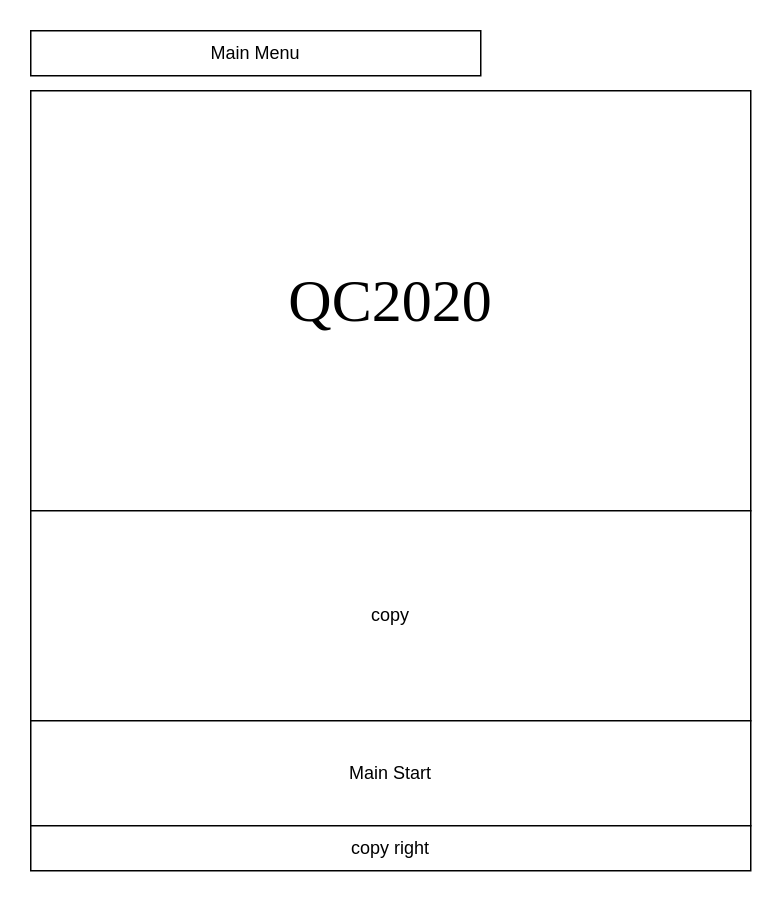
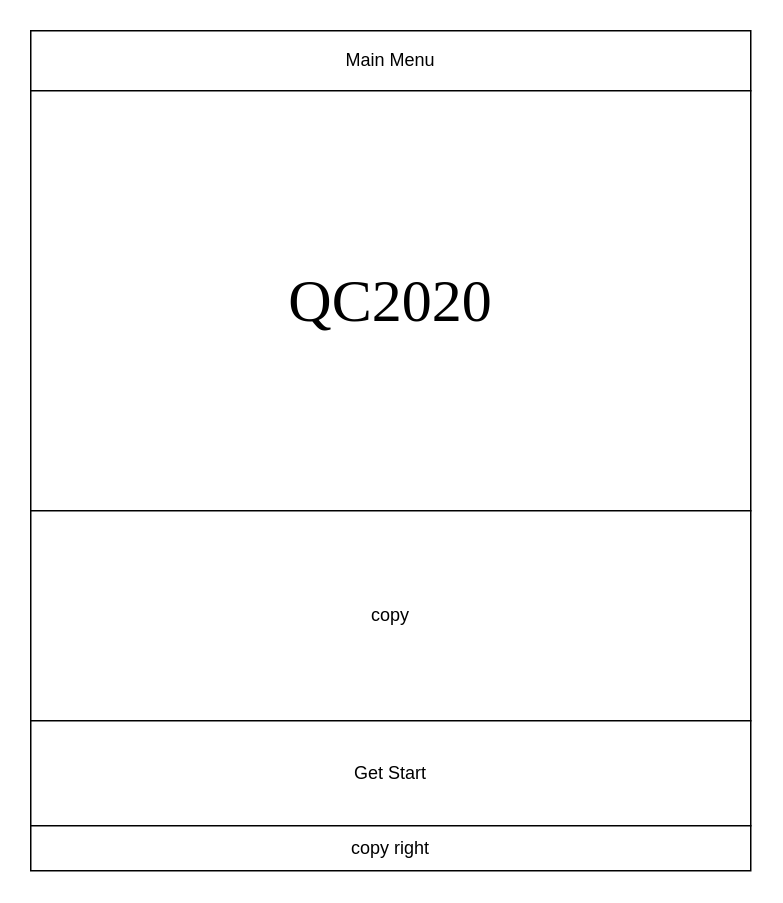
node "Main Menu": size 450x45 -> 720x60
node "Main Start": label "Main Start" -> "Get Start"
